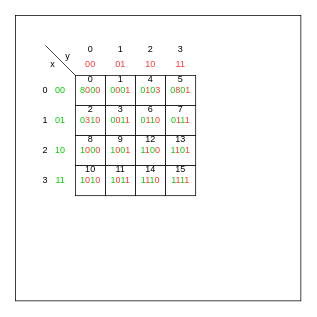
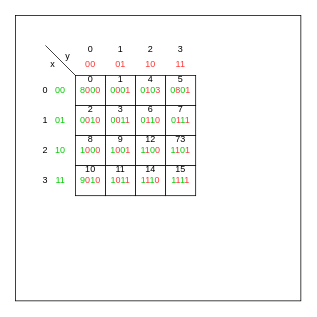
node "0310": label "0310" -> "0010"
node "13": label "13" -> "73"
node "1010": label "1010" -> "9010"
